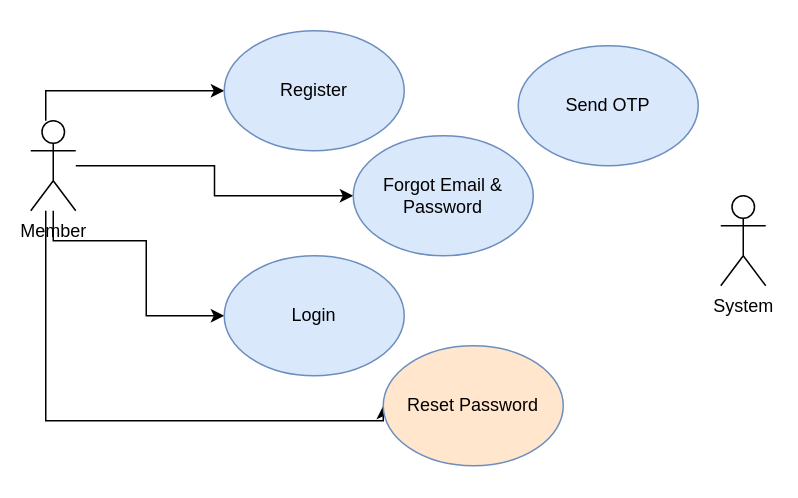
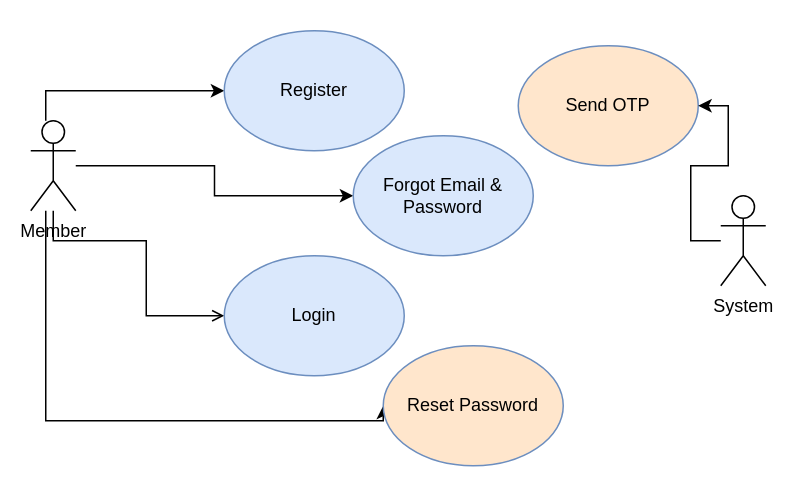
node "Send OTP": fillcolor #dae8fc -> #ffe6cc
edge "System" -> "Send OTP": added
edge "Member" -> "Login": arrowhead classic -> open
